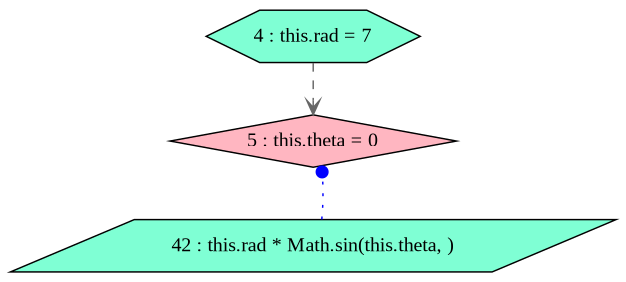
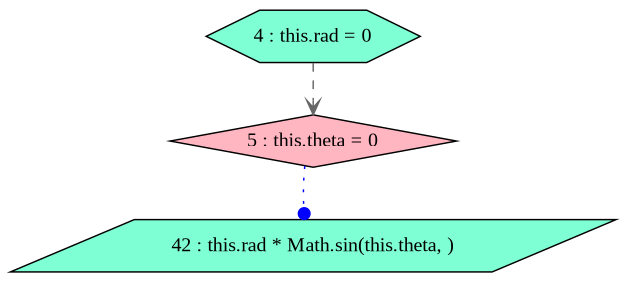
node "4 : this.rad = 7": label "4 : this.rad = 7" -> "4 : this.rad = 0"
edge "42 : this.rad * Math.sin(this.theta, )" -> "5 : this.theta = 0": reversed
